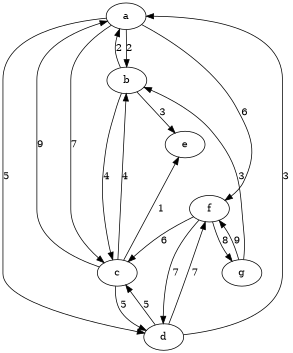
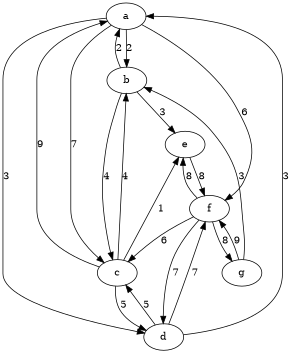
edge "e" -> "f": added, label "8"
edge "a" -> "d": label "5" -> "3"
edge "f" -> "e": added, label "8"
